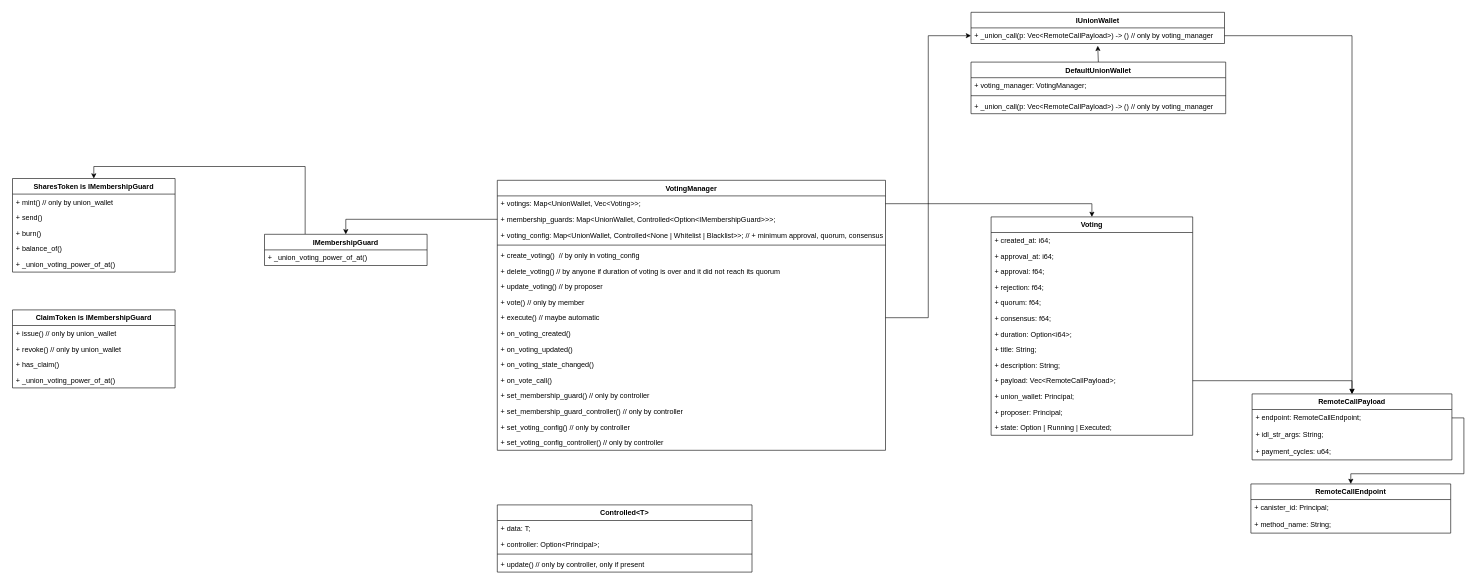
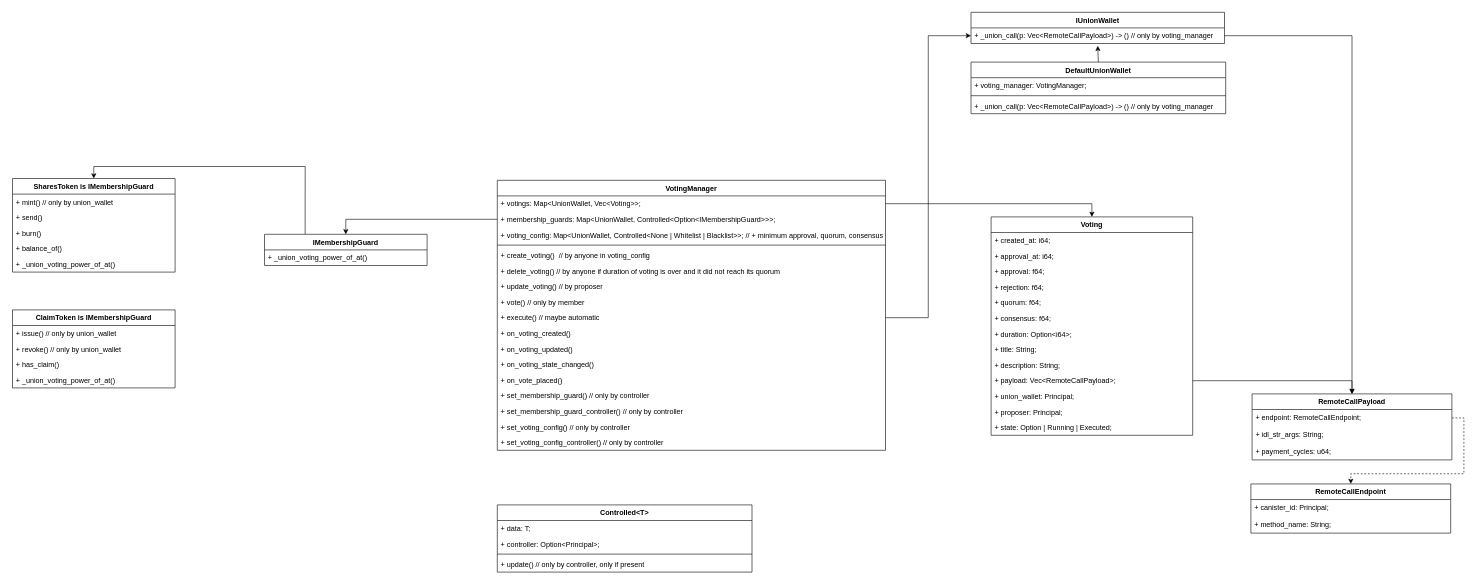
node "+ create_voting() // by only in voting_config": label "+ create_voting() // by only in voting_config" -> "+ create_voting() // by anyone in voting_config"
node "+ on_vote_call()": label "+ on_vote_call()" -> "+ on_vote_placed()"
edge "+ endpoint: RemoteCallEndpoint;" -> "RemoteCallEndpoint": style solid -> dashed
